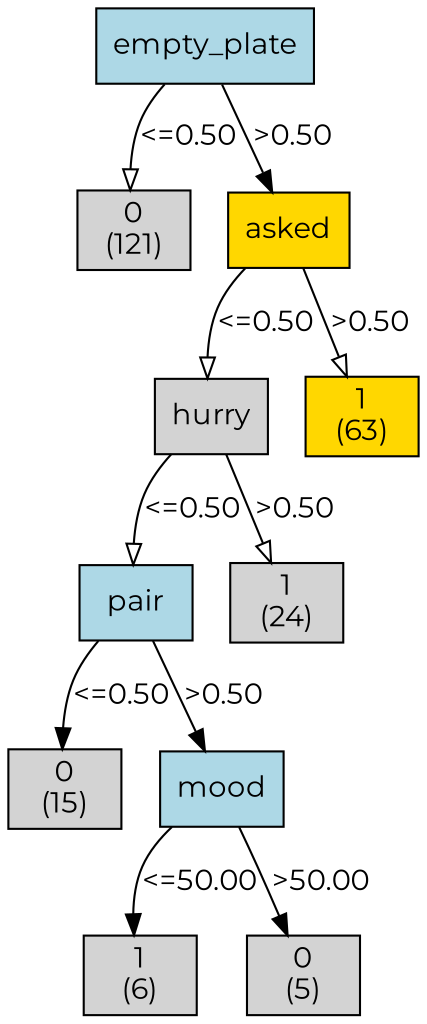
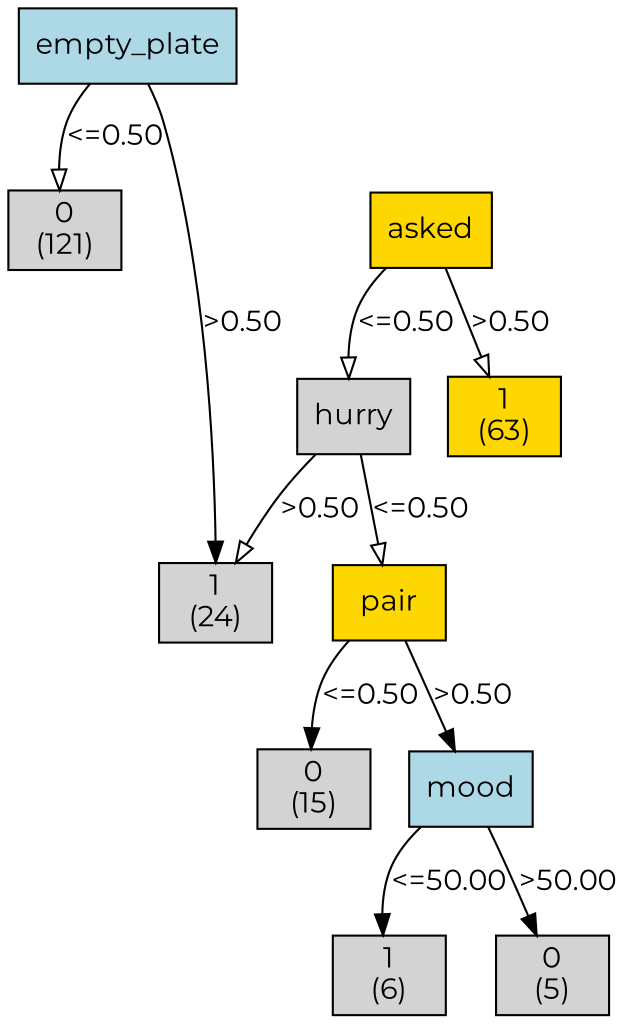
edge "empty_plate" -> "asked": now "empty_plate" -> "1 (24)"
node "pair": fillcolor lightblue -> gold
